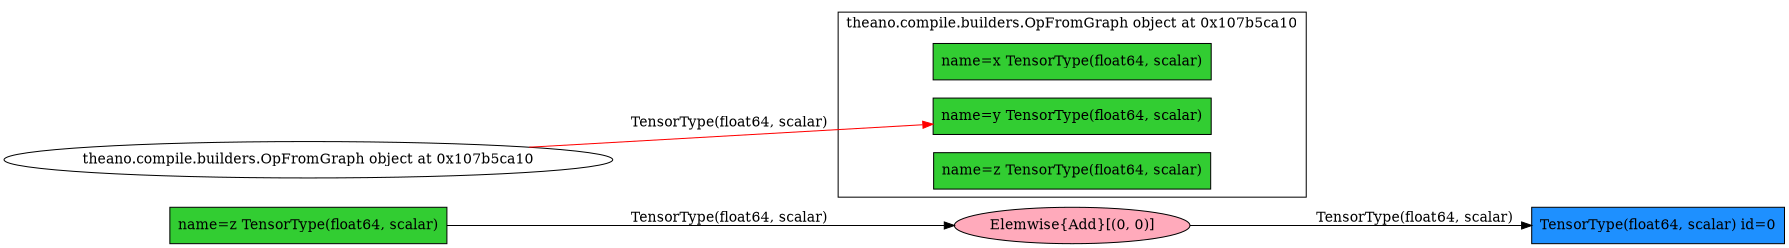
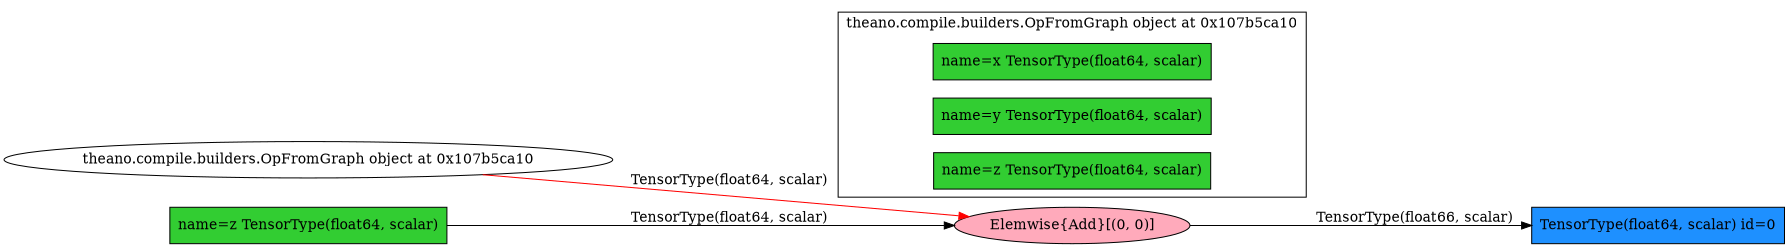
edge "theano.compile.builders.OpFromGraph object at 0x107b5ca10" -> "name=y TensorType(float64, scalar)": now "theano.compile.builders.OpFromGraph object at 0x107b5ca10" -> "Elemwise{Add}[(0, 0)]"
edge "Elemwise{Add}[(0, 0)]" -> "TensorType(float64, scalar) id=0": label "TensorType(float64, scalar)" -> "TensorType(float66, scalar)"
